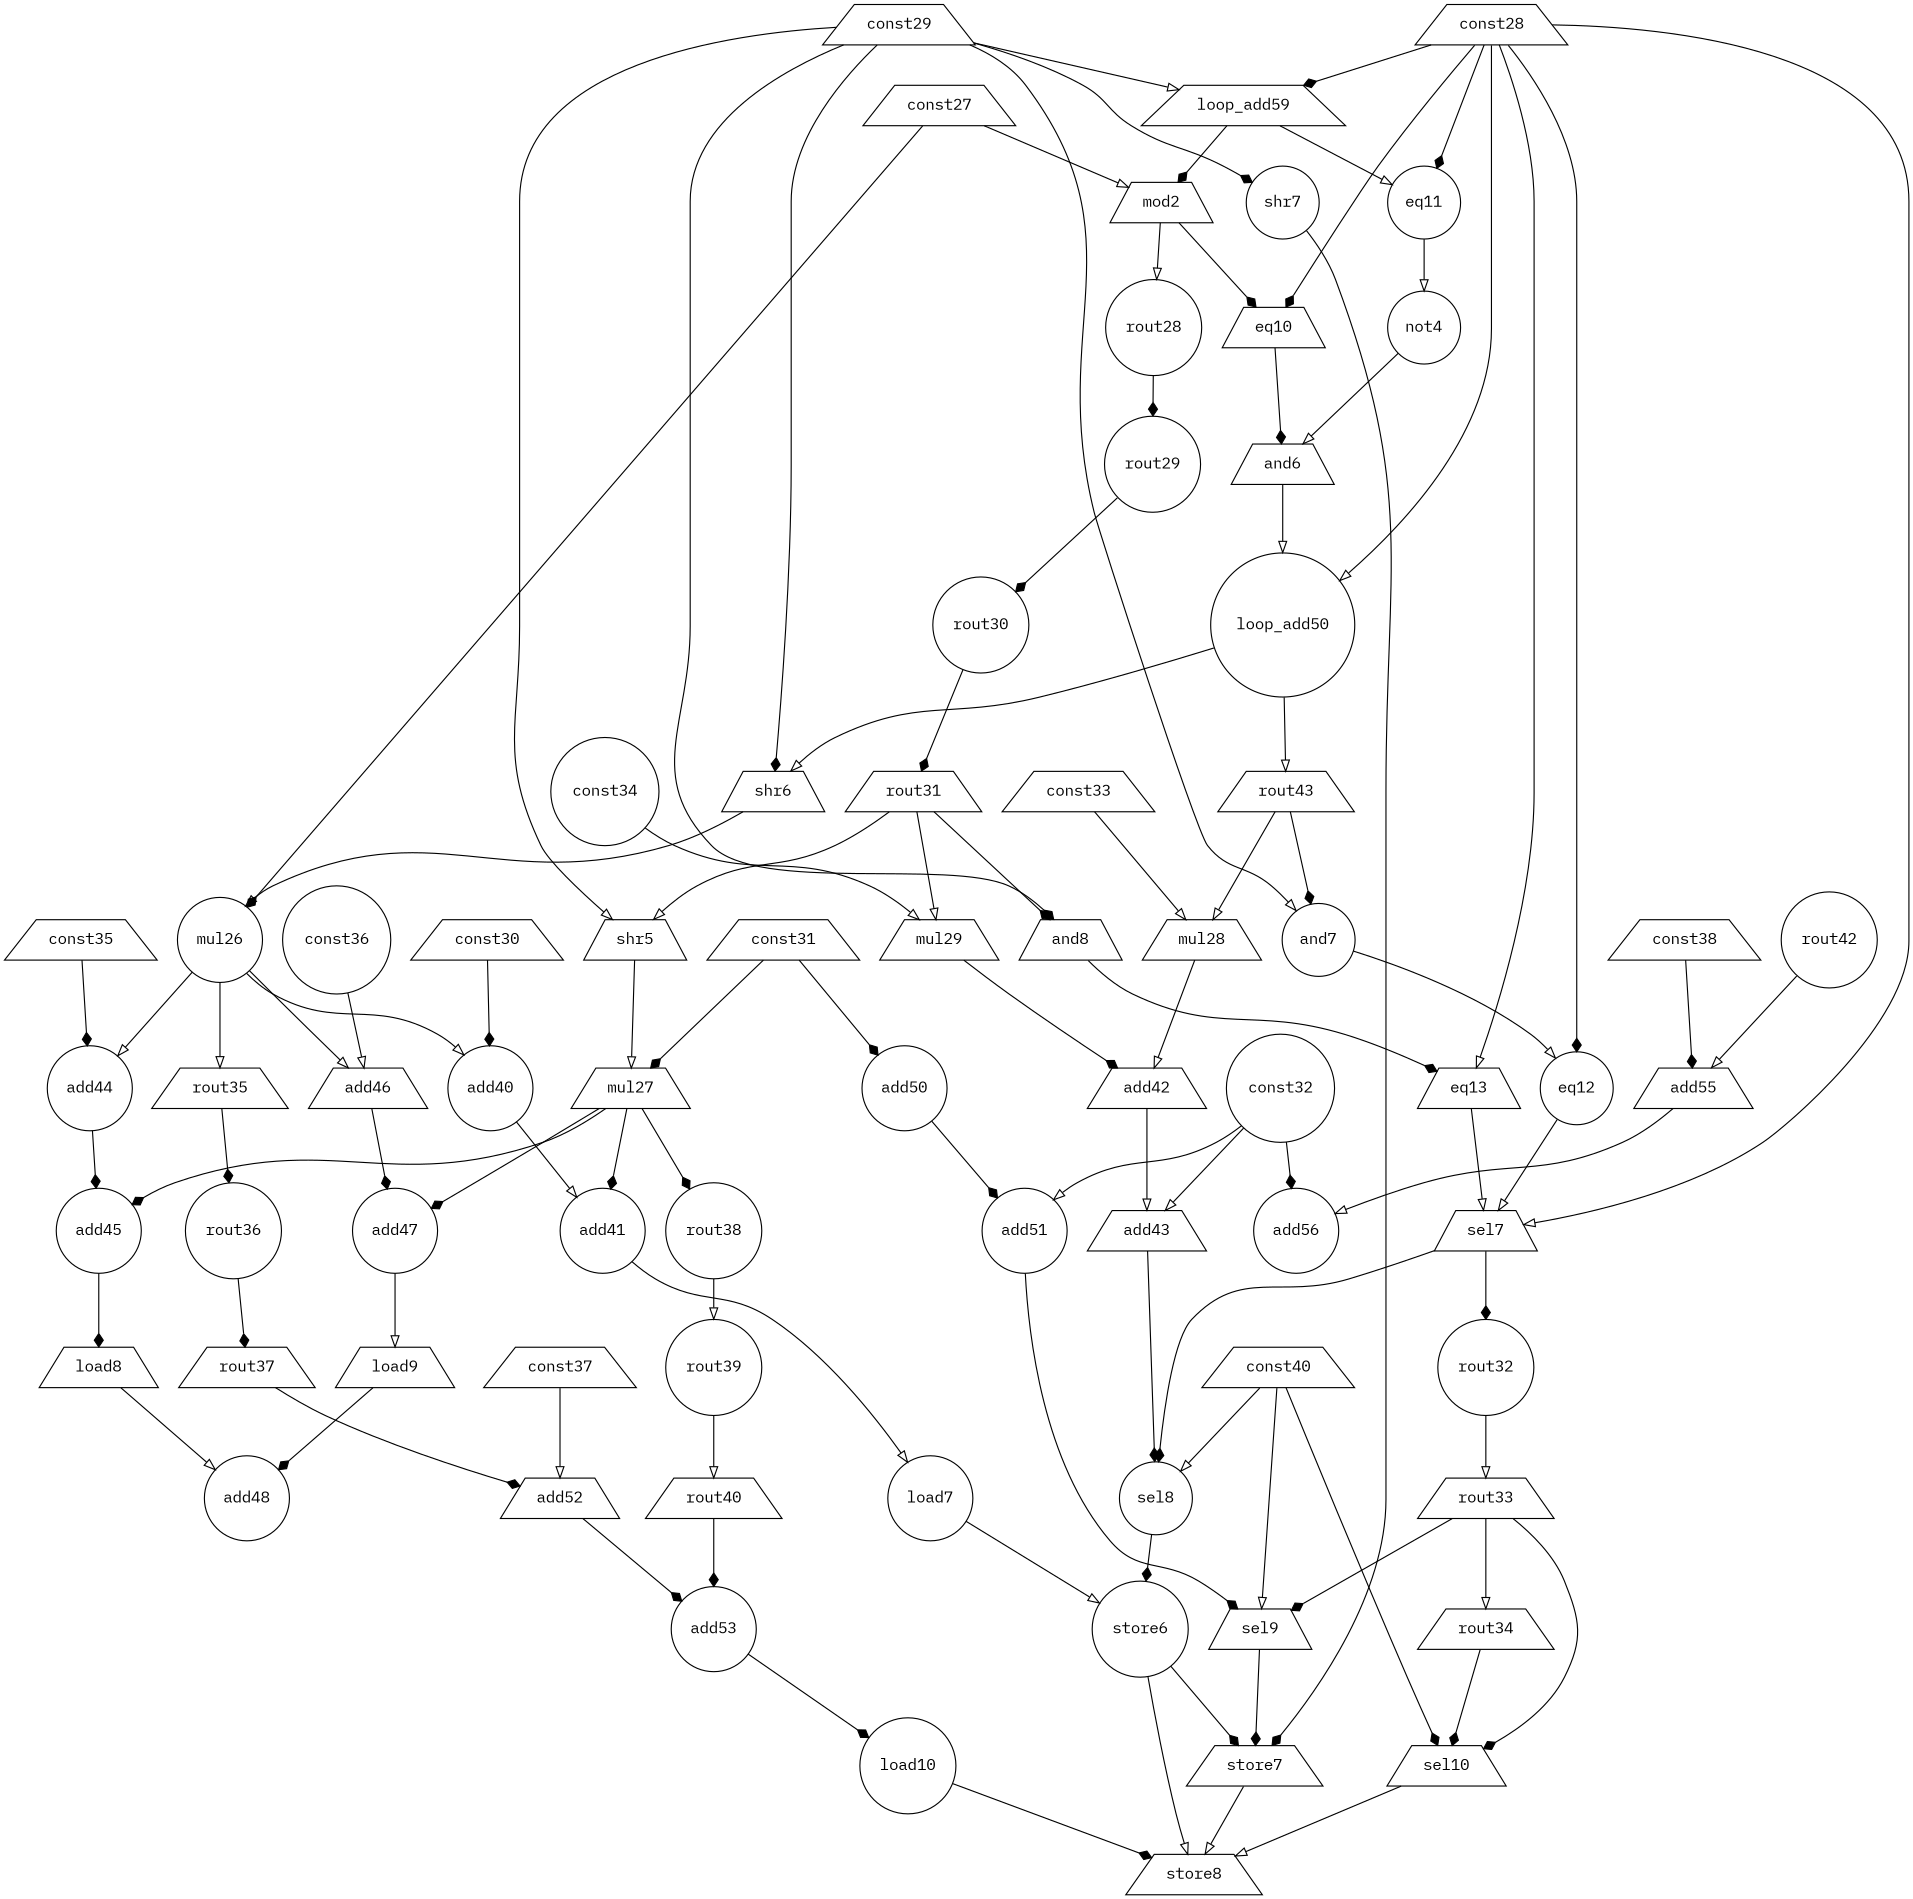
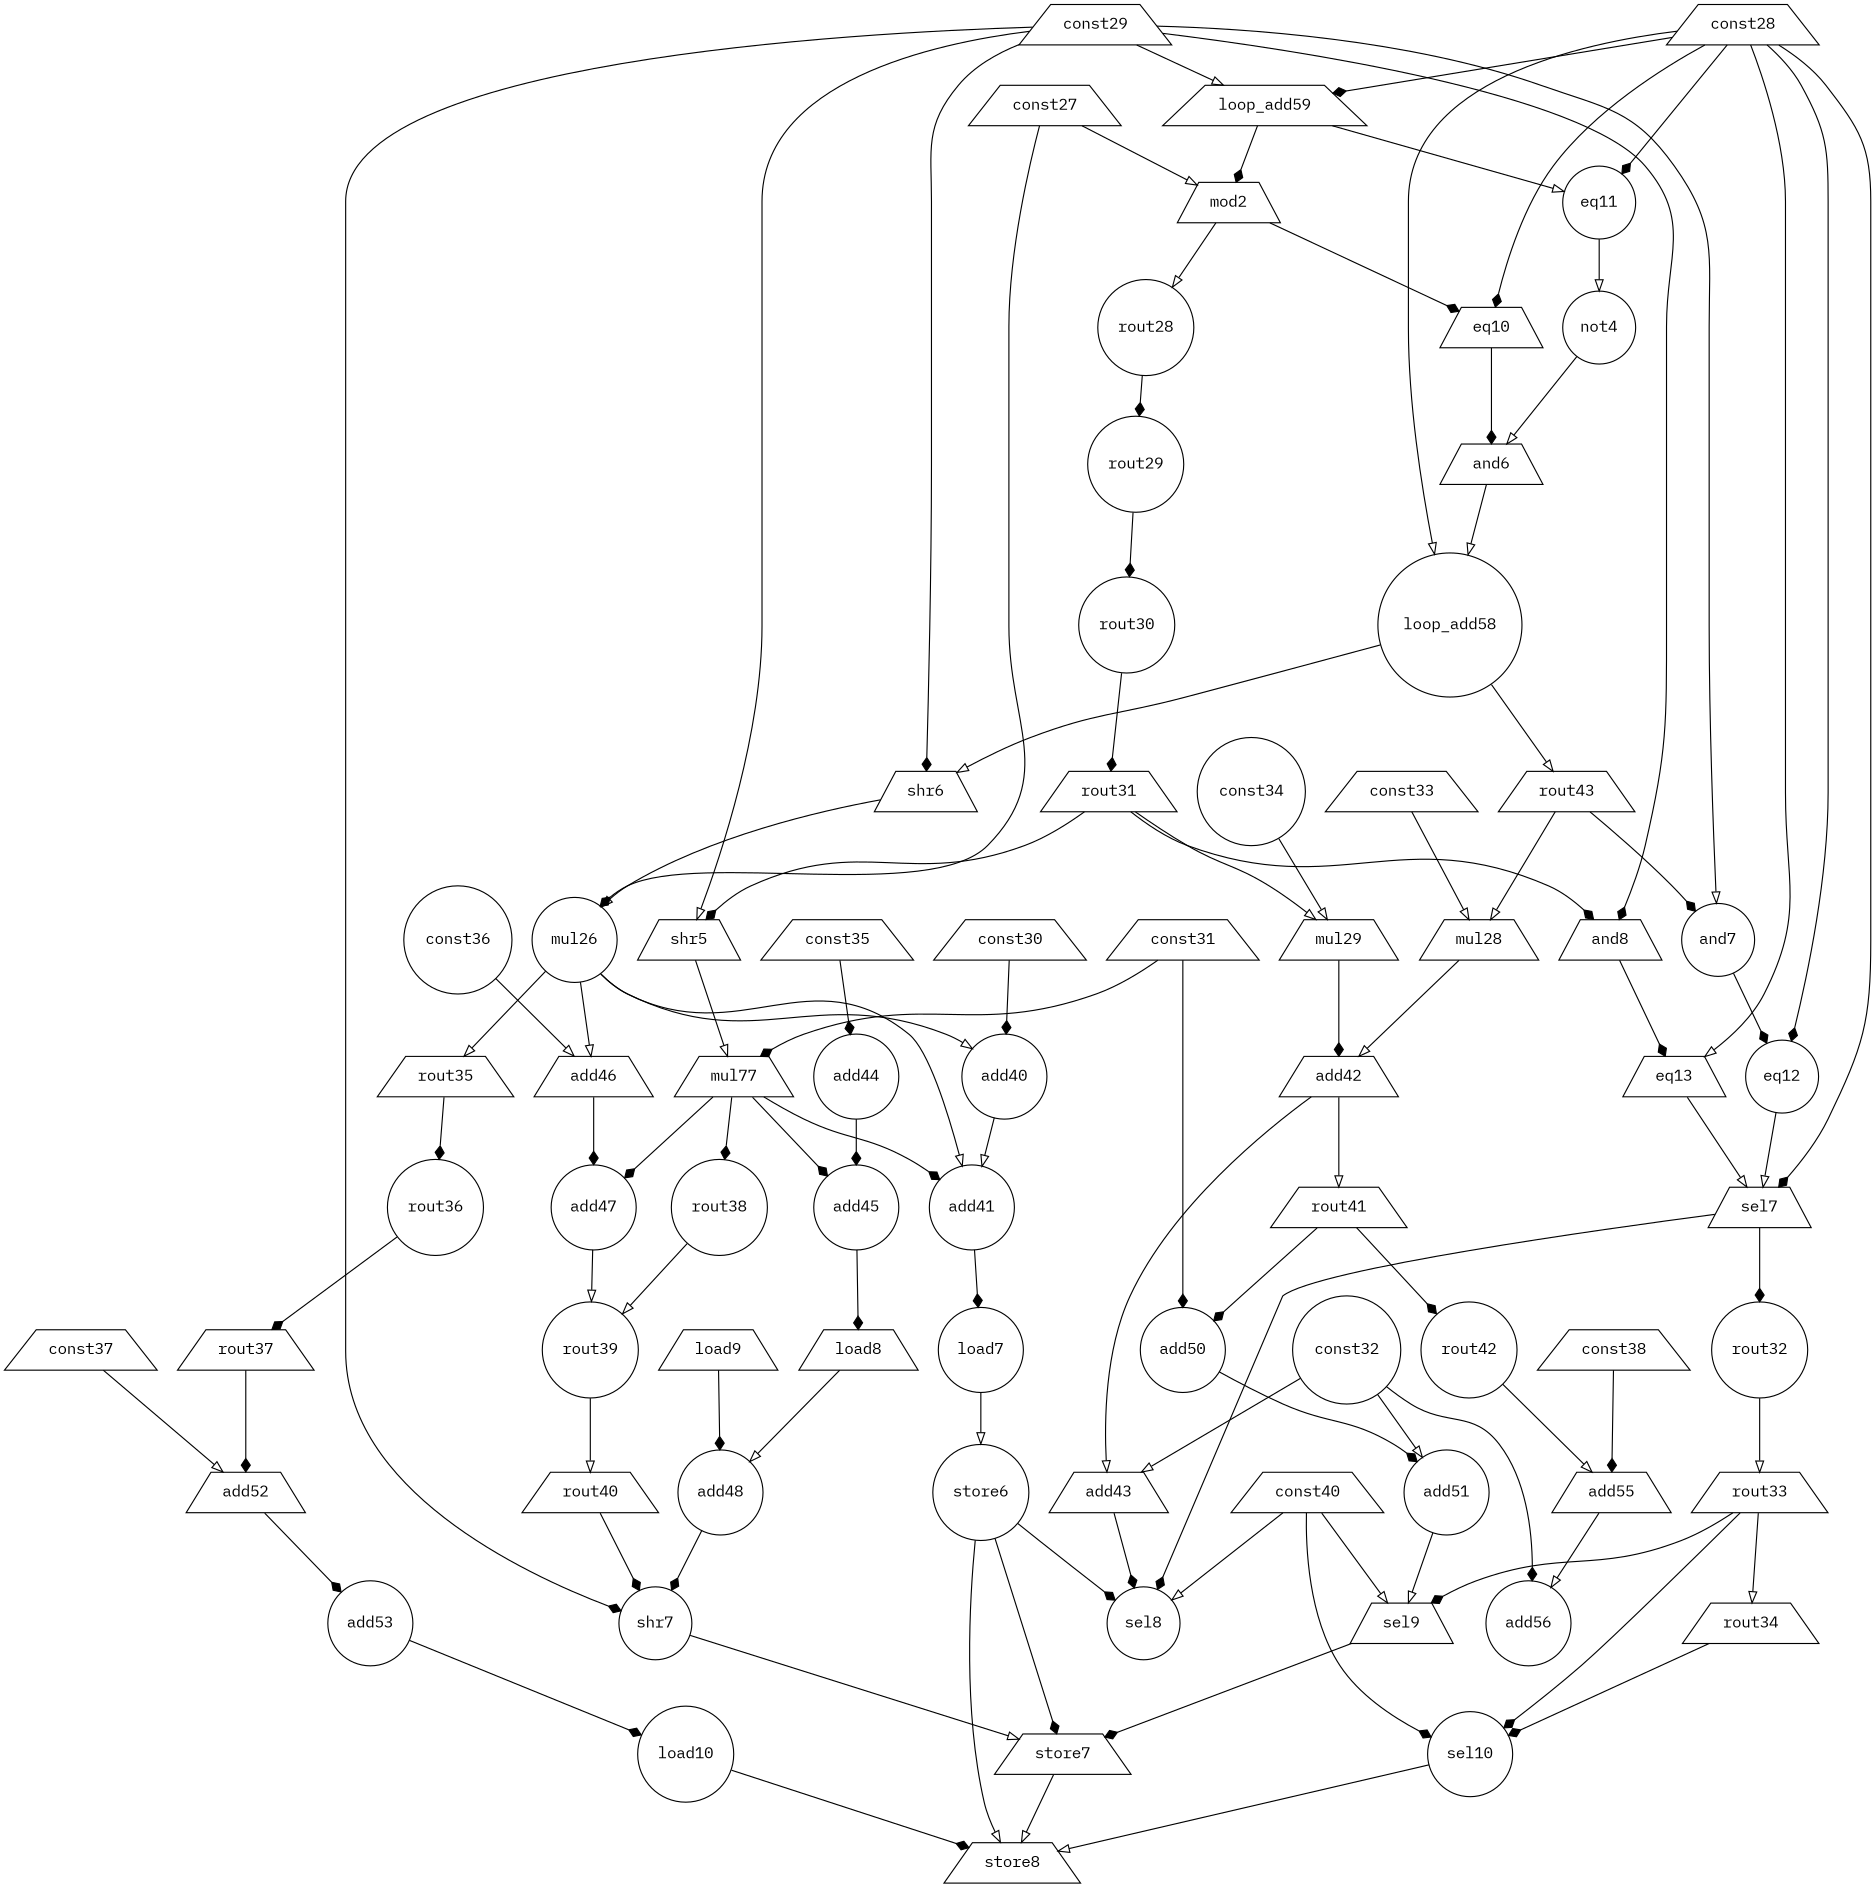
edge "const28" -> "sel7": arrowhead onormal -> diamond
node "loop_add50": label "loop_add50" -> "loop_add58"
edge "rout31" -> "shr5": arrowhead onormal -> diamond
edge "shr7" -> "store7": arrowhead diamond -> onormal
edge "and7" -> "eq12": arrowhead onormal -> diamond
edge "mul26" -> "add44": now "mul26" -> "add41"
node "mul27": label "mul27" -> "mul77"
node "rout41": added
edge "add47" -> "load9": now "add47" -> "rout39"
edge "add41" -> "load7": arrowhead onormal -> diamond
edge "add51" -> "sel9": arrowhead diamond -> onormal
edge "rout40" -> "add53": now "rout40" -> "shr7"
edge "sel8" -> "store6": reversed
edge "add48" -> "shr7": added
node "sel10": shape trapezium -> circle
